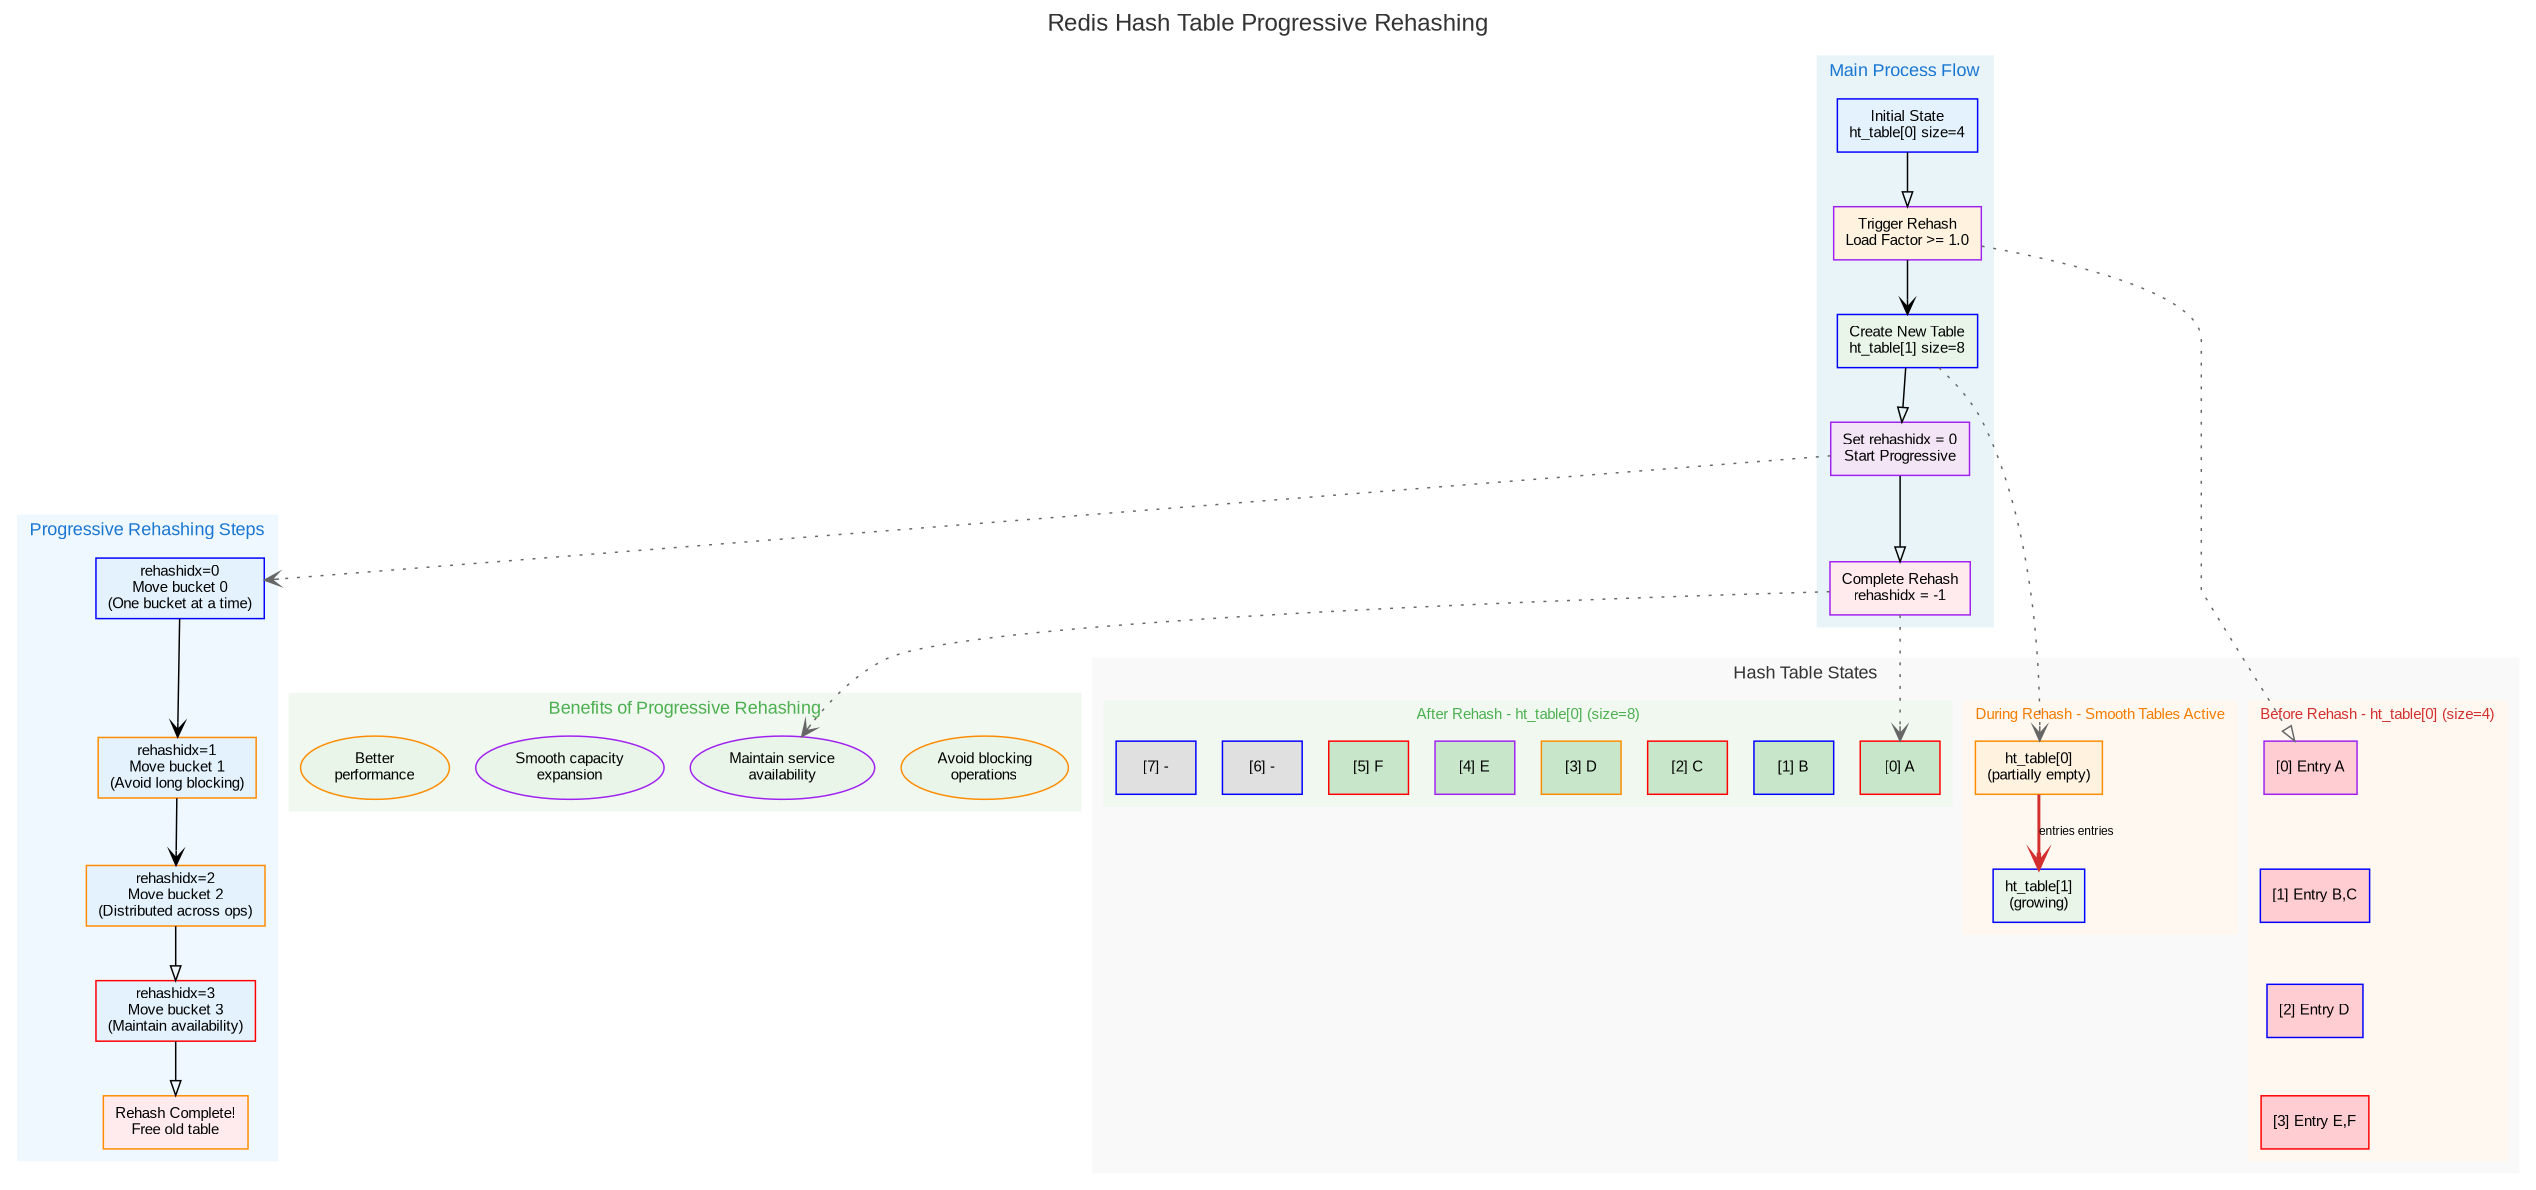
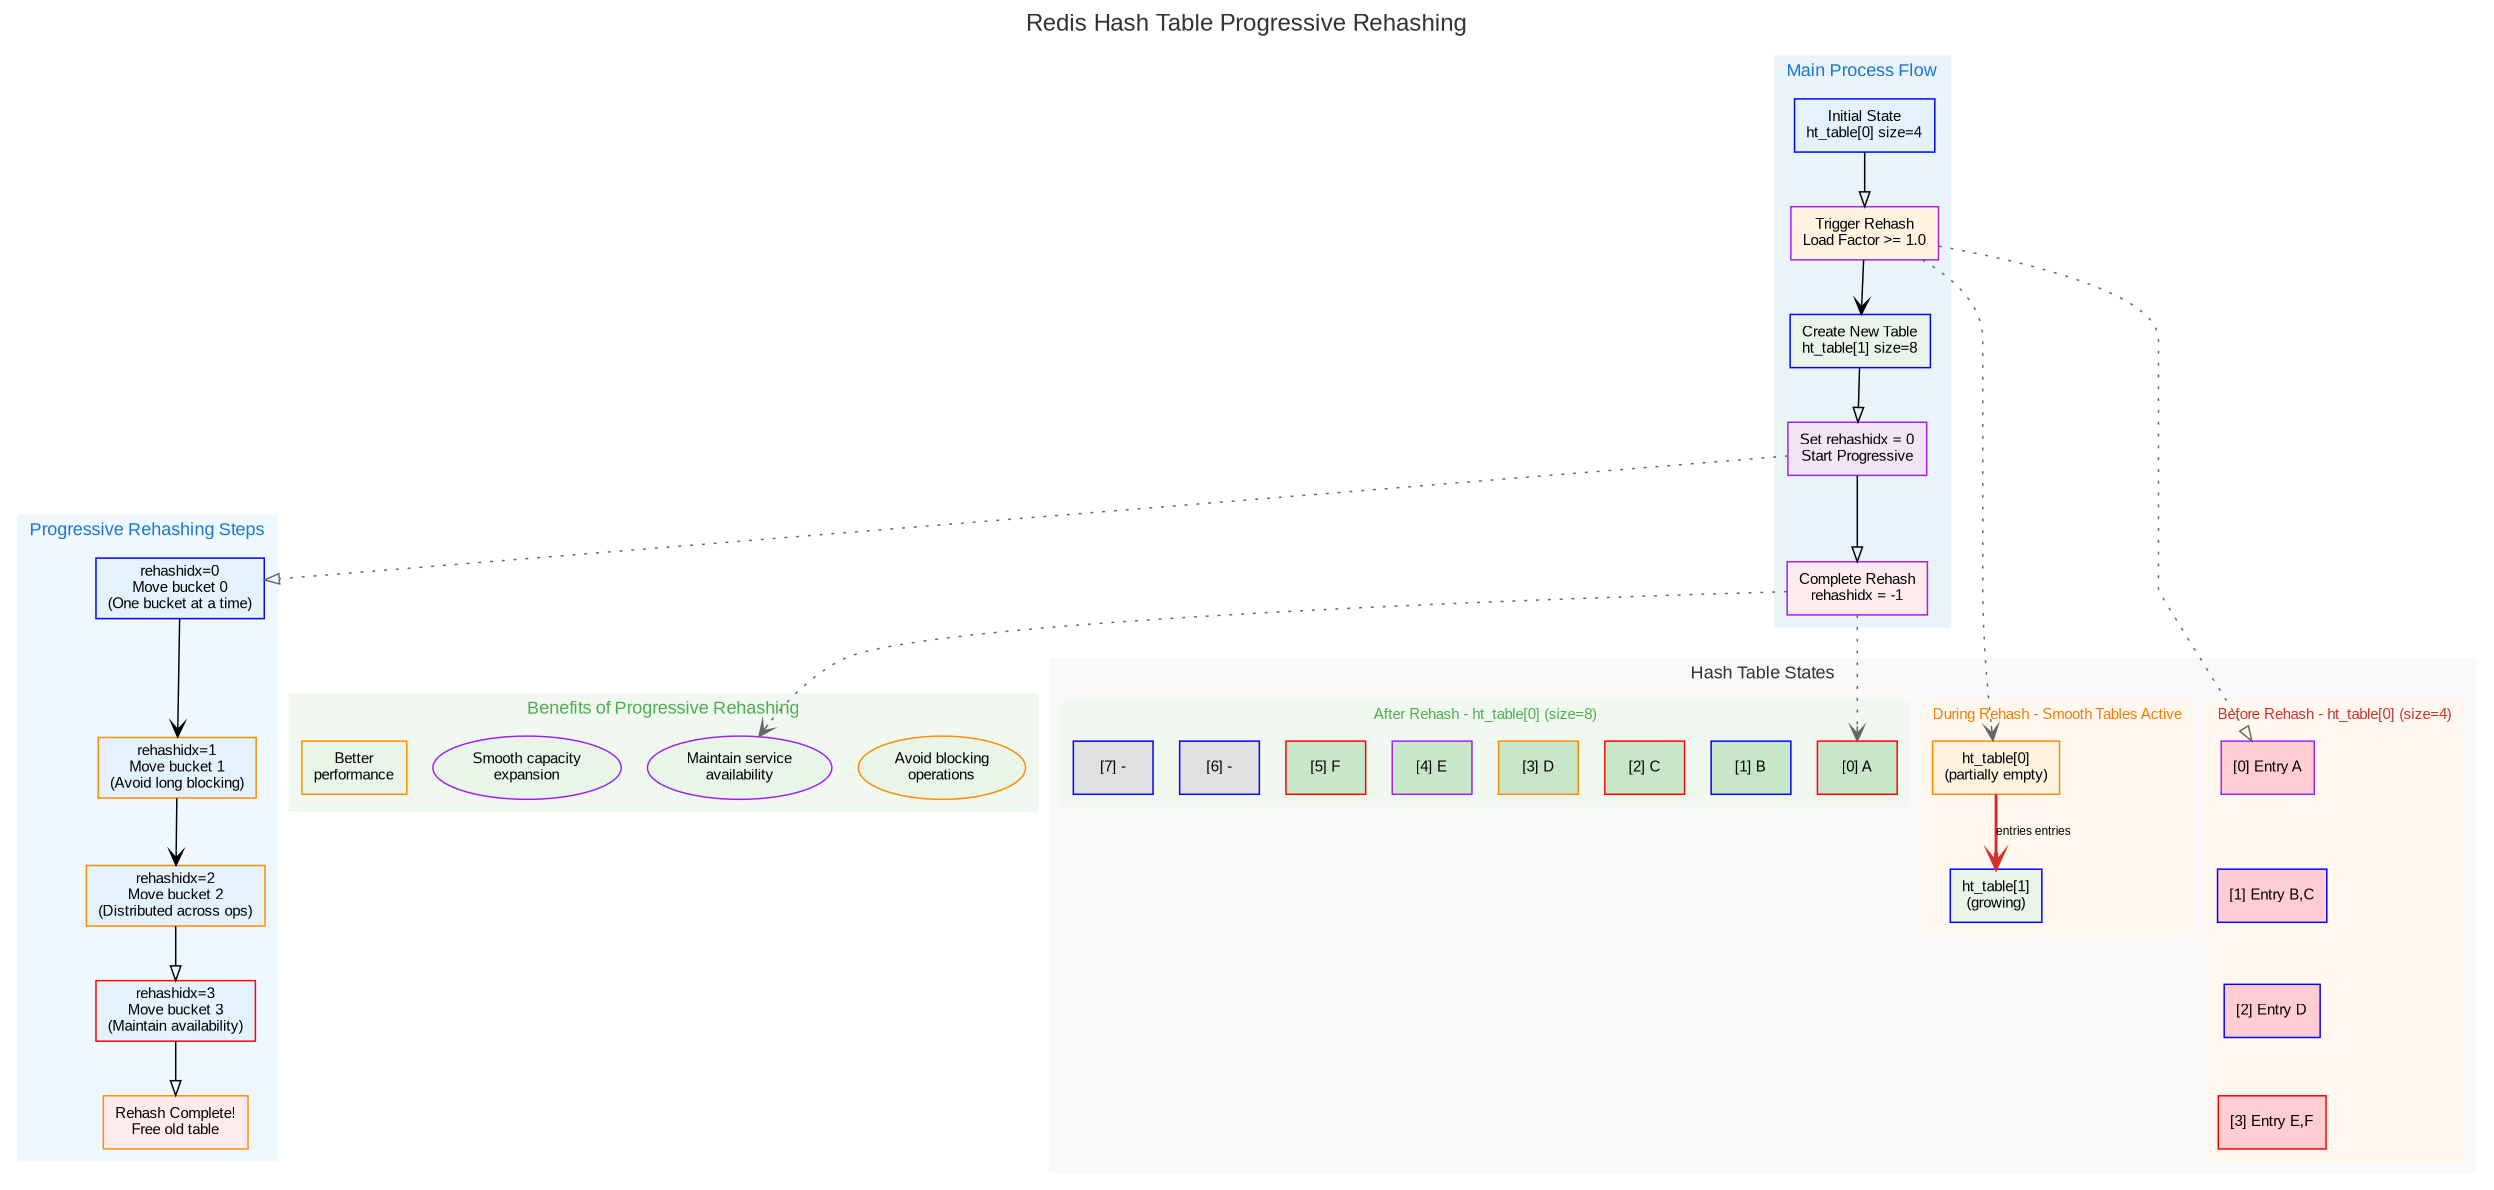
edge "Set rehashidx = 0 Start Progressive" -> "rehashidx=0 Move bucket 0 (One bucket at a time)": arrowhead vee -> onormal
edge "Create New Table ht_table[1] size=8" -> "ht_table[0] (partially empty)": now "Trigger Rehash Load Factor >= 1.0" -> "ht_table[0] (partially empty)"
node "Better performance": shape ellipse -> box
